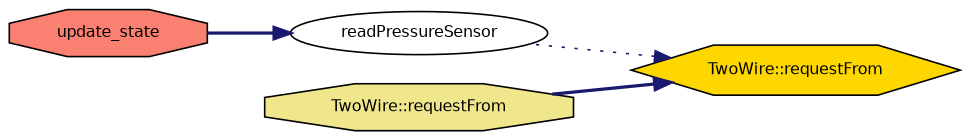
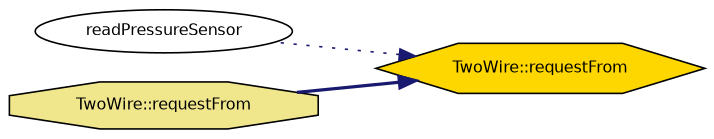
node "update_state": removed
